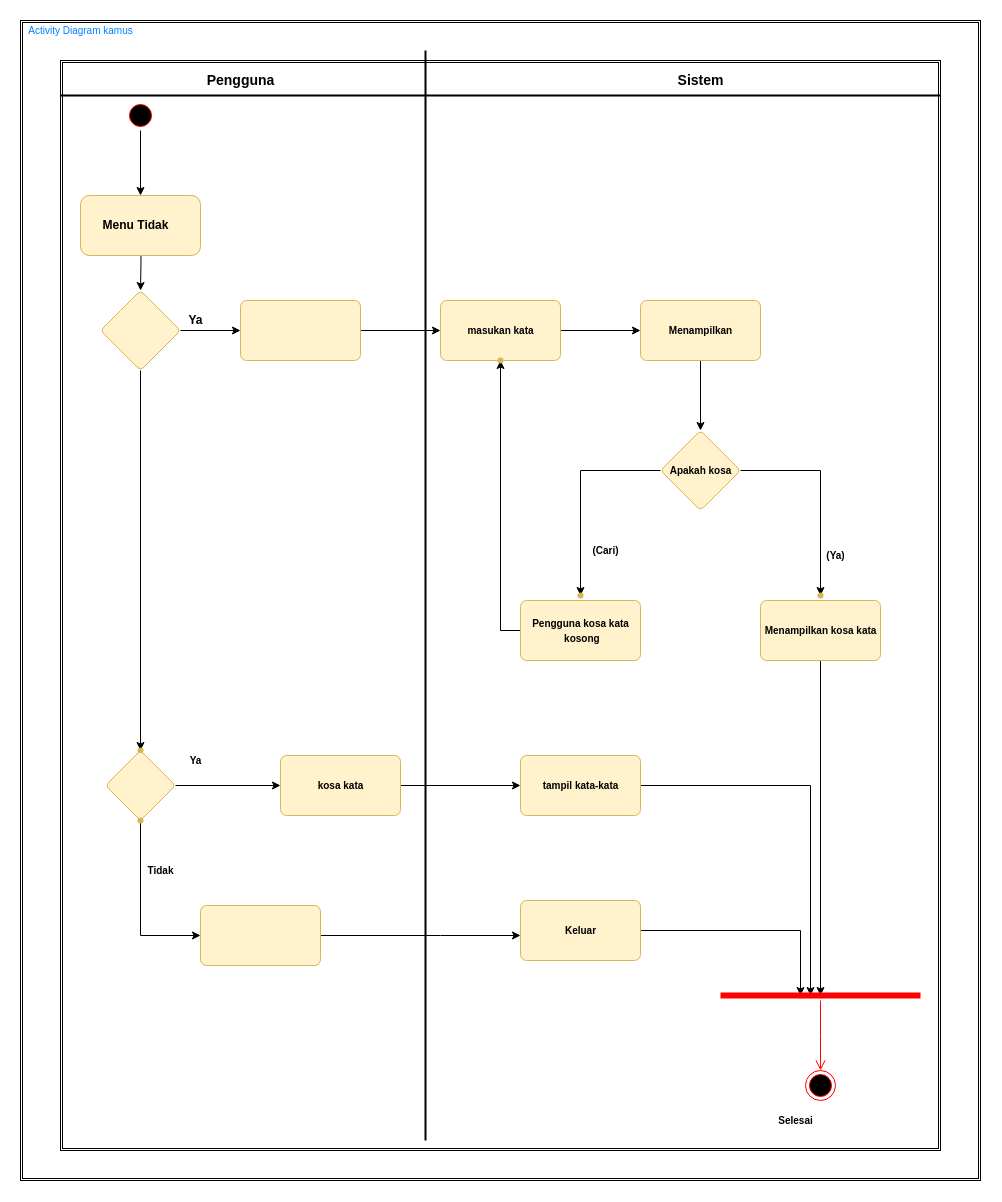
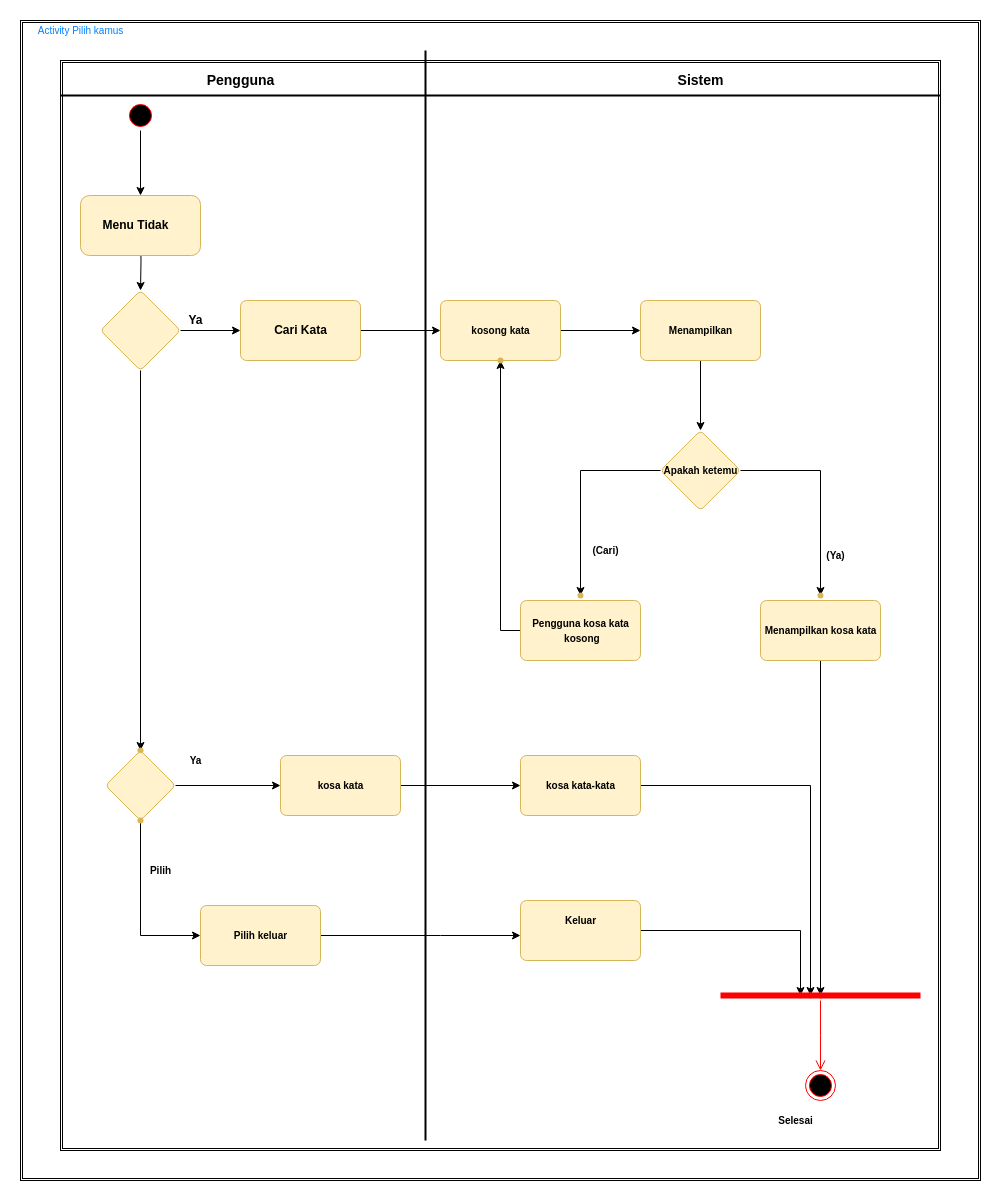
node "Activity Diagram kamus": label "Activity Diagram kamus" -> "Activity Pilih kamus"
node "Cari Kata": added
node "masukan kata": label "masukan kata" -> "kosong kata"
node "Apakah kosa": label "Apakah kosa" -> "Apakah ketemu"
node "tampil kata-kata": label "tampil kata-kata" -> "kosa kata-kata"
node "Tidak": label "Tidak" -> "Pilih"
node "Keluar": moved (581, 931) -> (581, 921)
node "Pilih keluar": added
